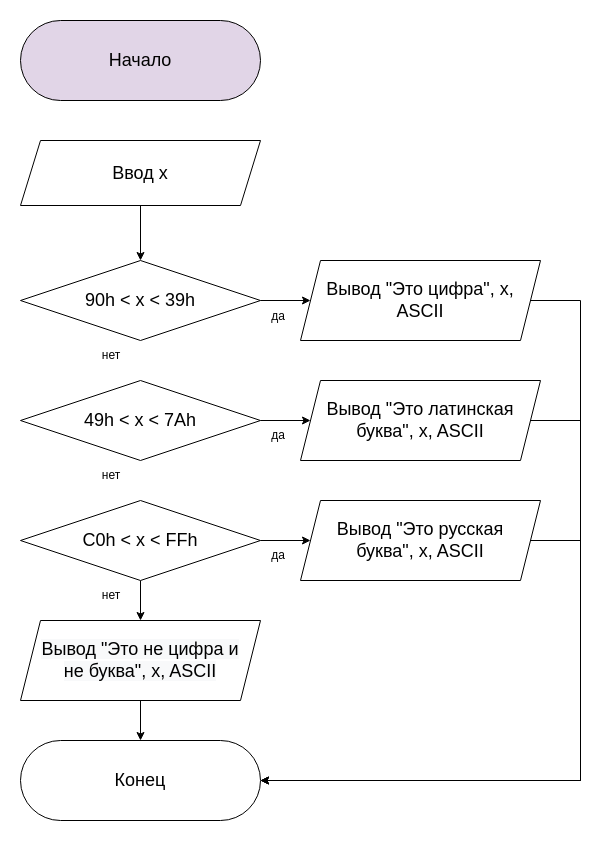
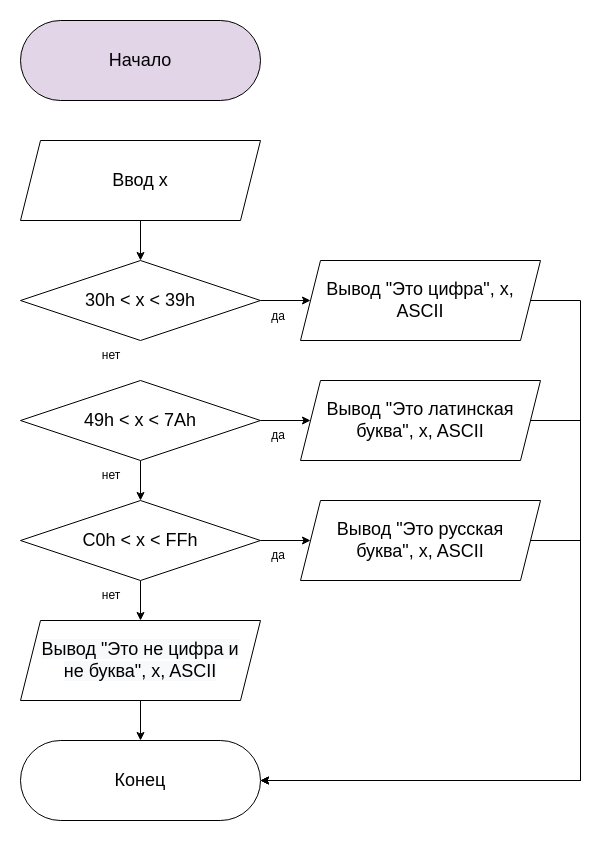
node "Ввод x": size 240x65 -> 240x80
node "90h < x < 39h": label "90h < x < 39h" -> "30h < x < 39h"
edge "49h < x < 7Ah" -> "C0h < x < FFh": added
